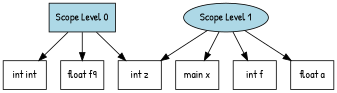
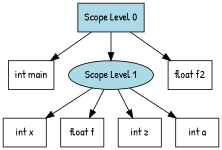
edge "Scope Level 0" -> "int z": now "Scope Level 0" -> "Scope Level 1"
node "int int": label "int int" -> "int main"
node "float f9": label "float f9" -> "float f2"
node "main x": label "main x" -> "int x"
node "int f": label "int f" -> "float f"
node "float a": label "float a" -> "int a"
